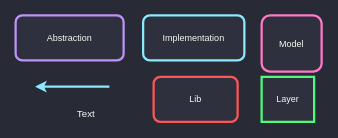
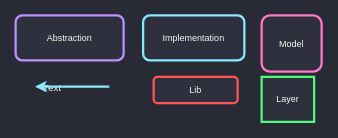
node "Lib": size 84x45 -> 84x26
node "Text": moved (80, 114) -> (46, 87)
